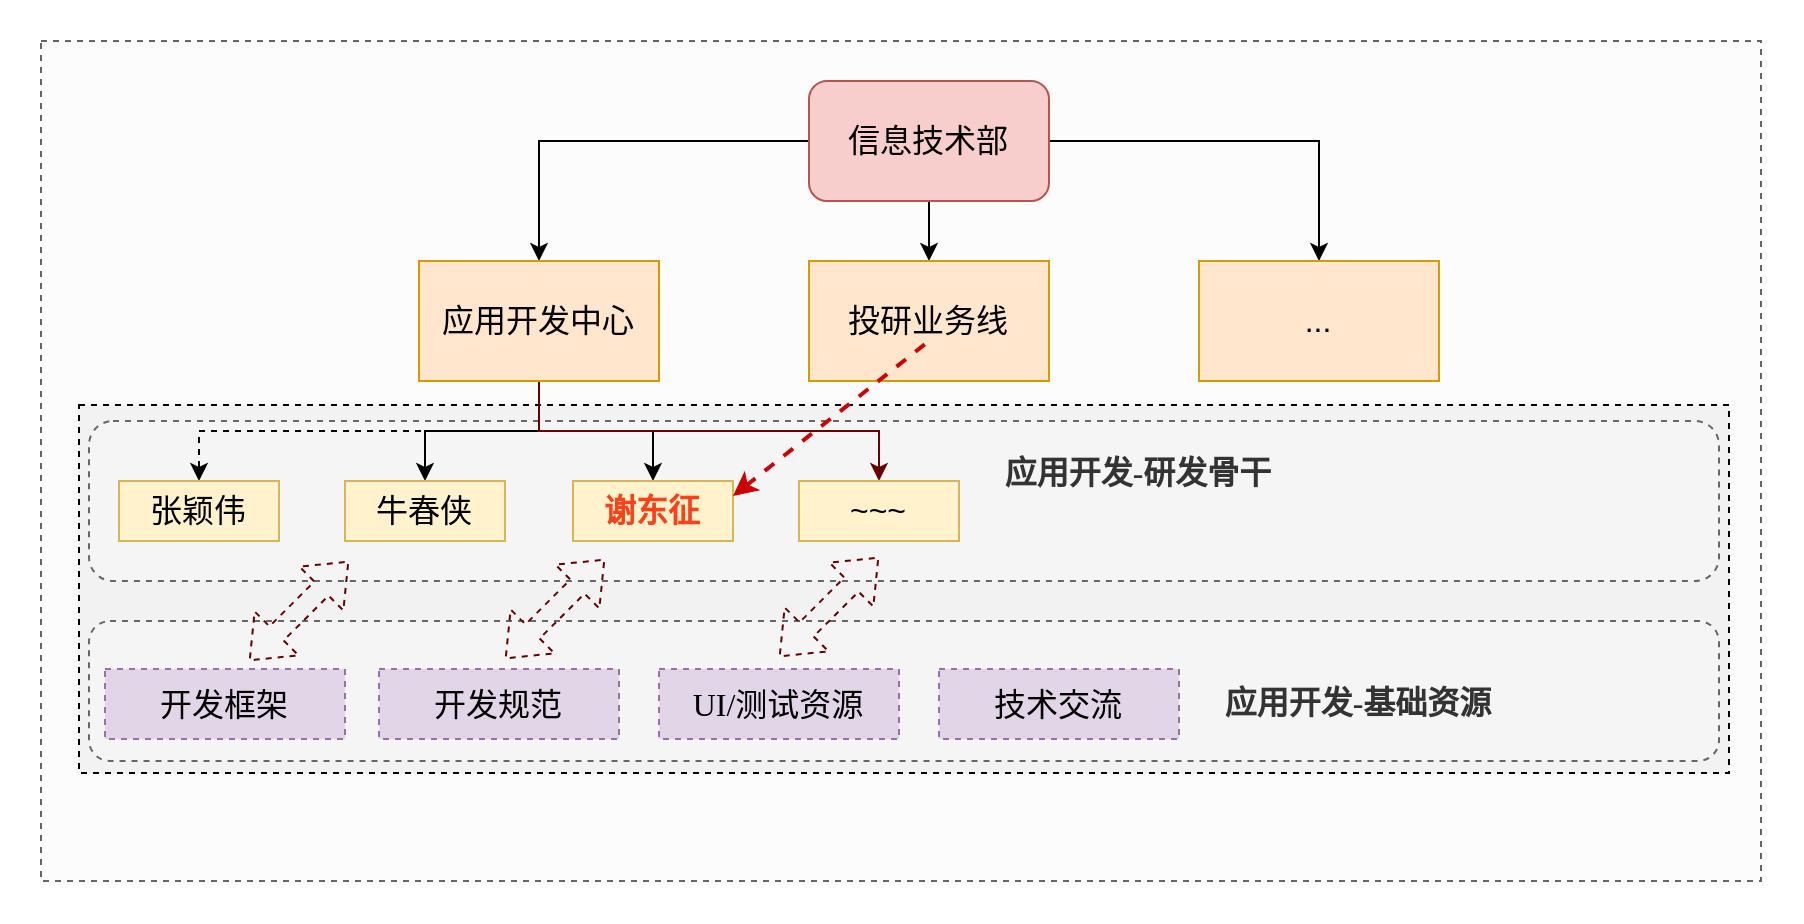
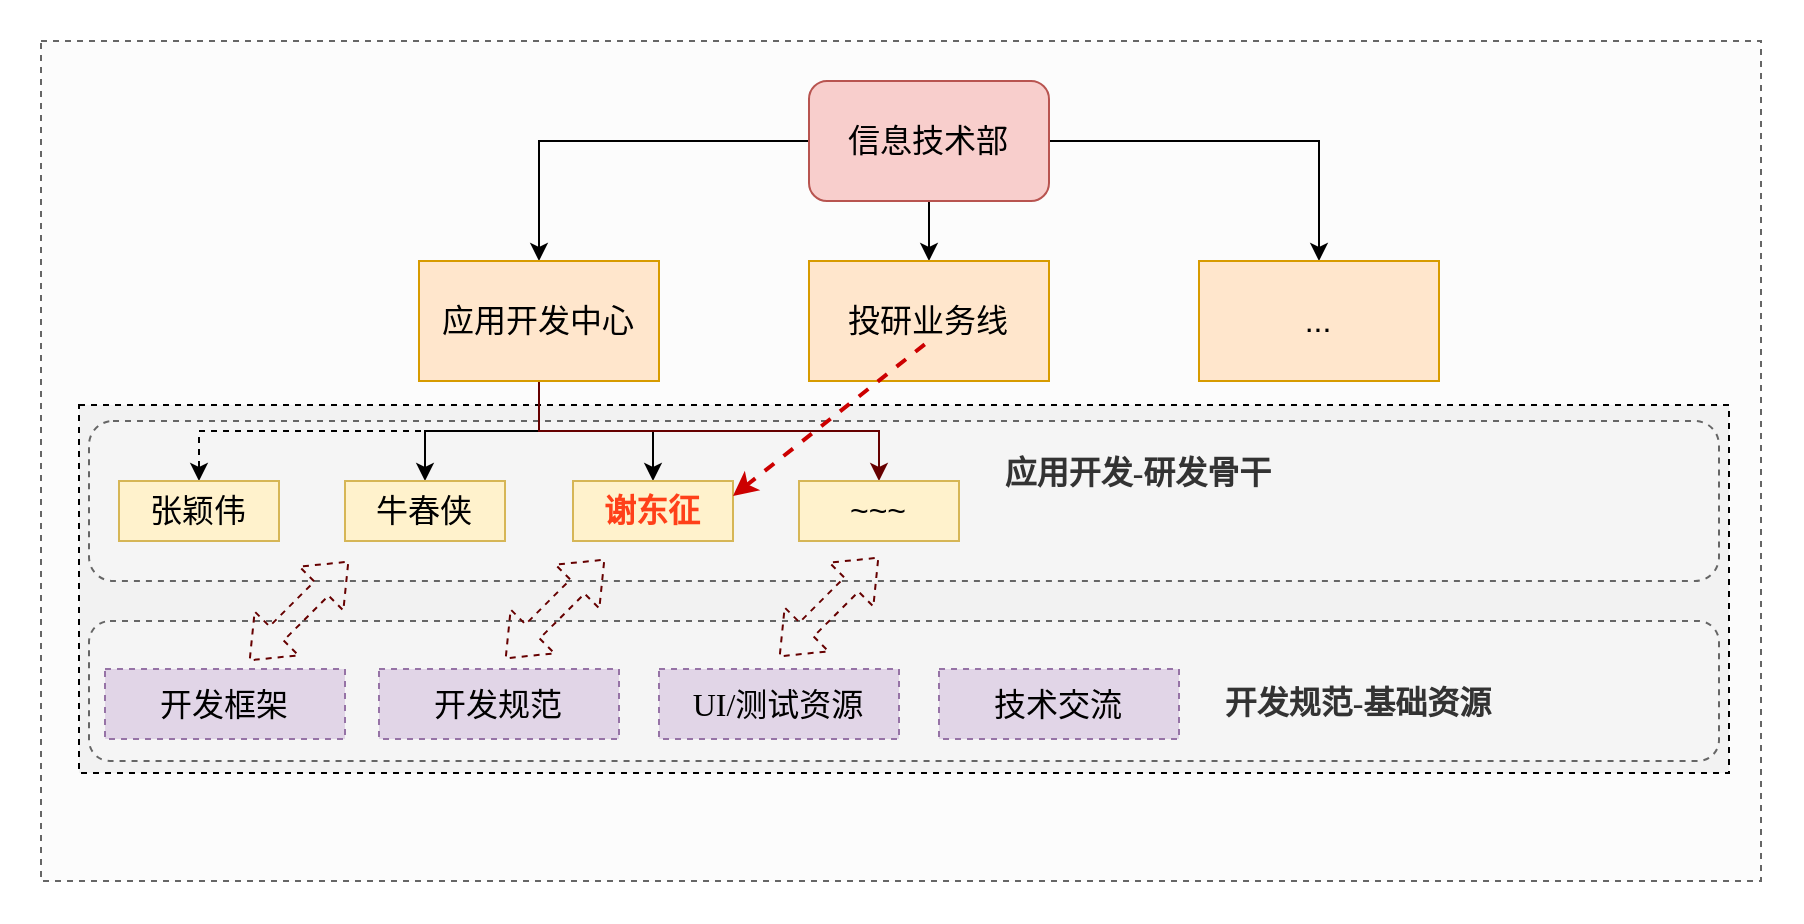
node "应用开发-基础资源": label "应用开发-基础资源" -> "开发规范-基础资源"
